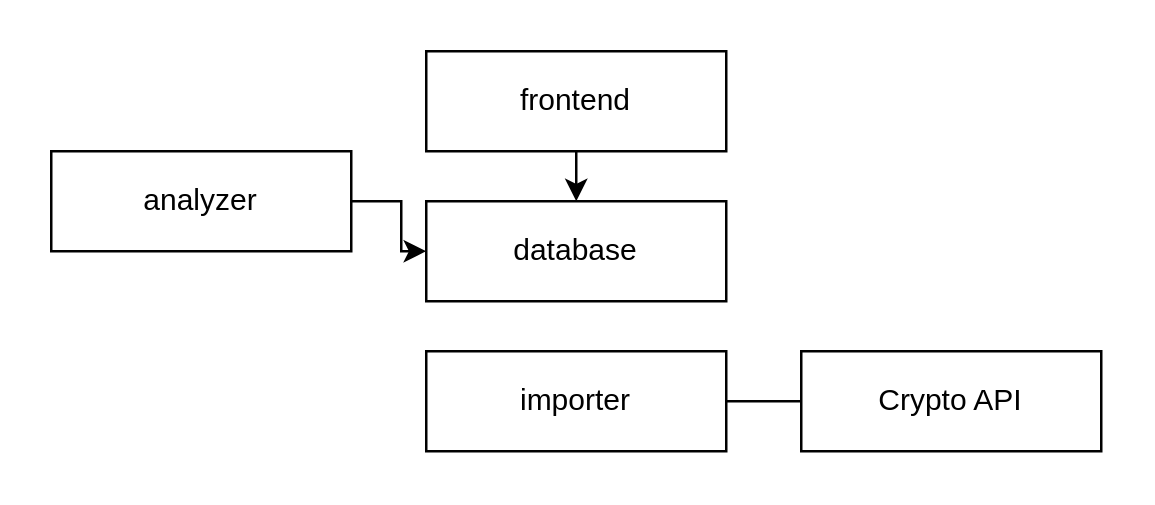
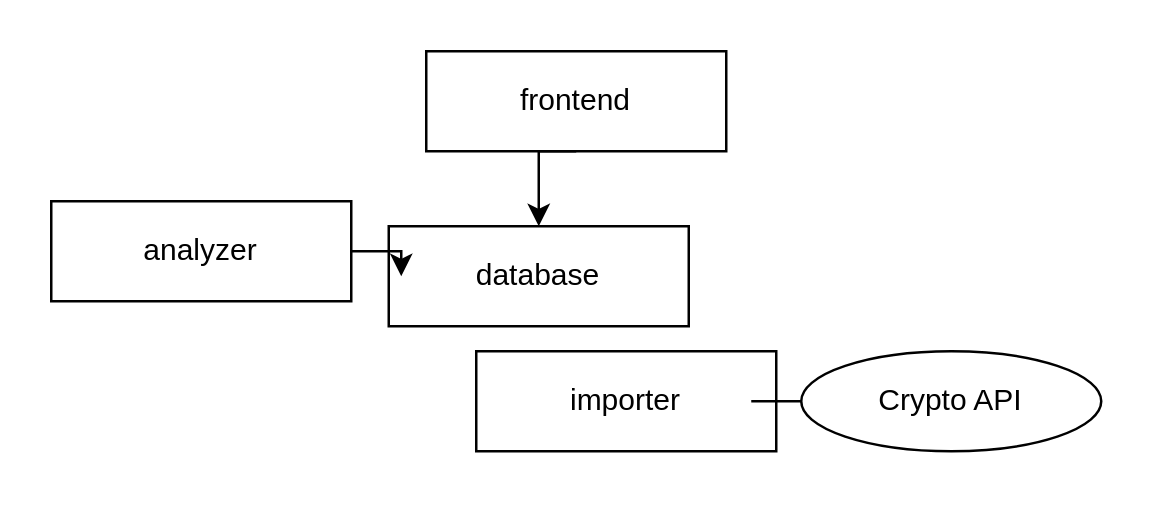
node "analyzer": moved (201, 201) -> (201, 251)
node "database": moved (576, 251) -> (539, 276)
node "importer": moved (576, 401) -> (626, 401)
node "Crypto API": shape rectangle -> ellipse
